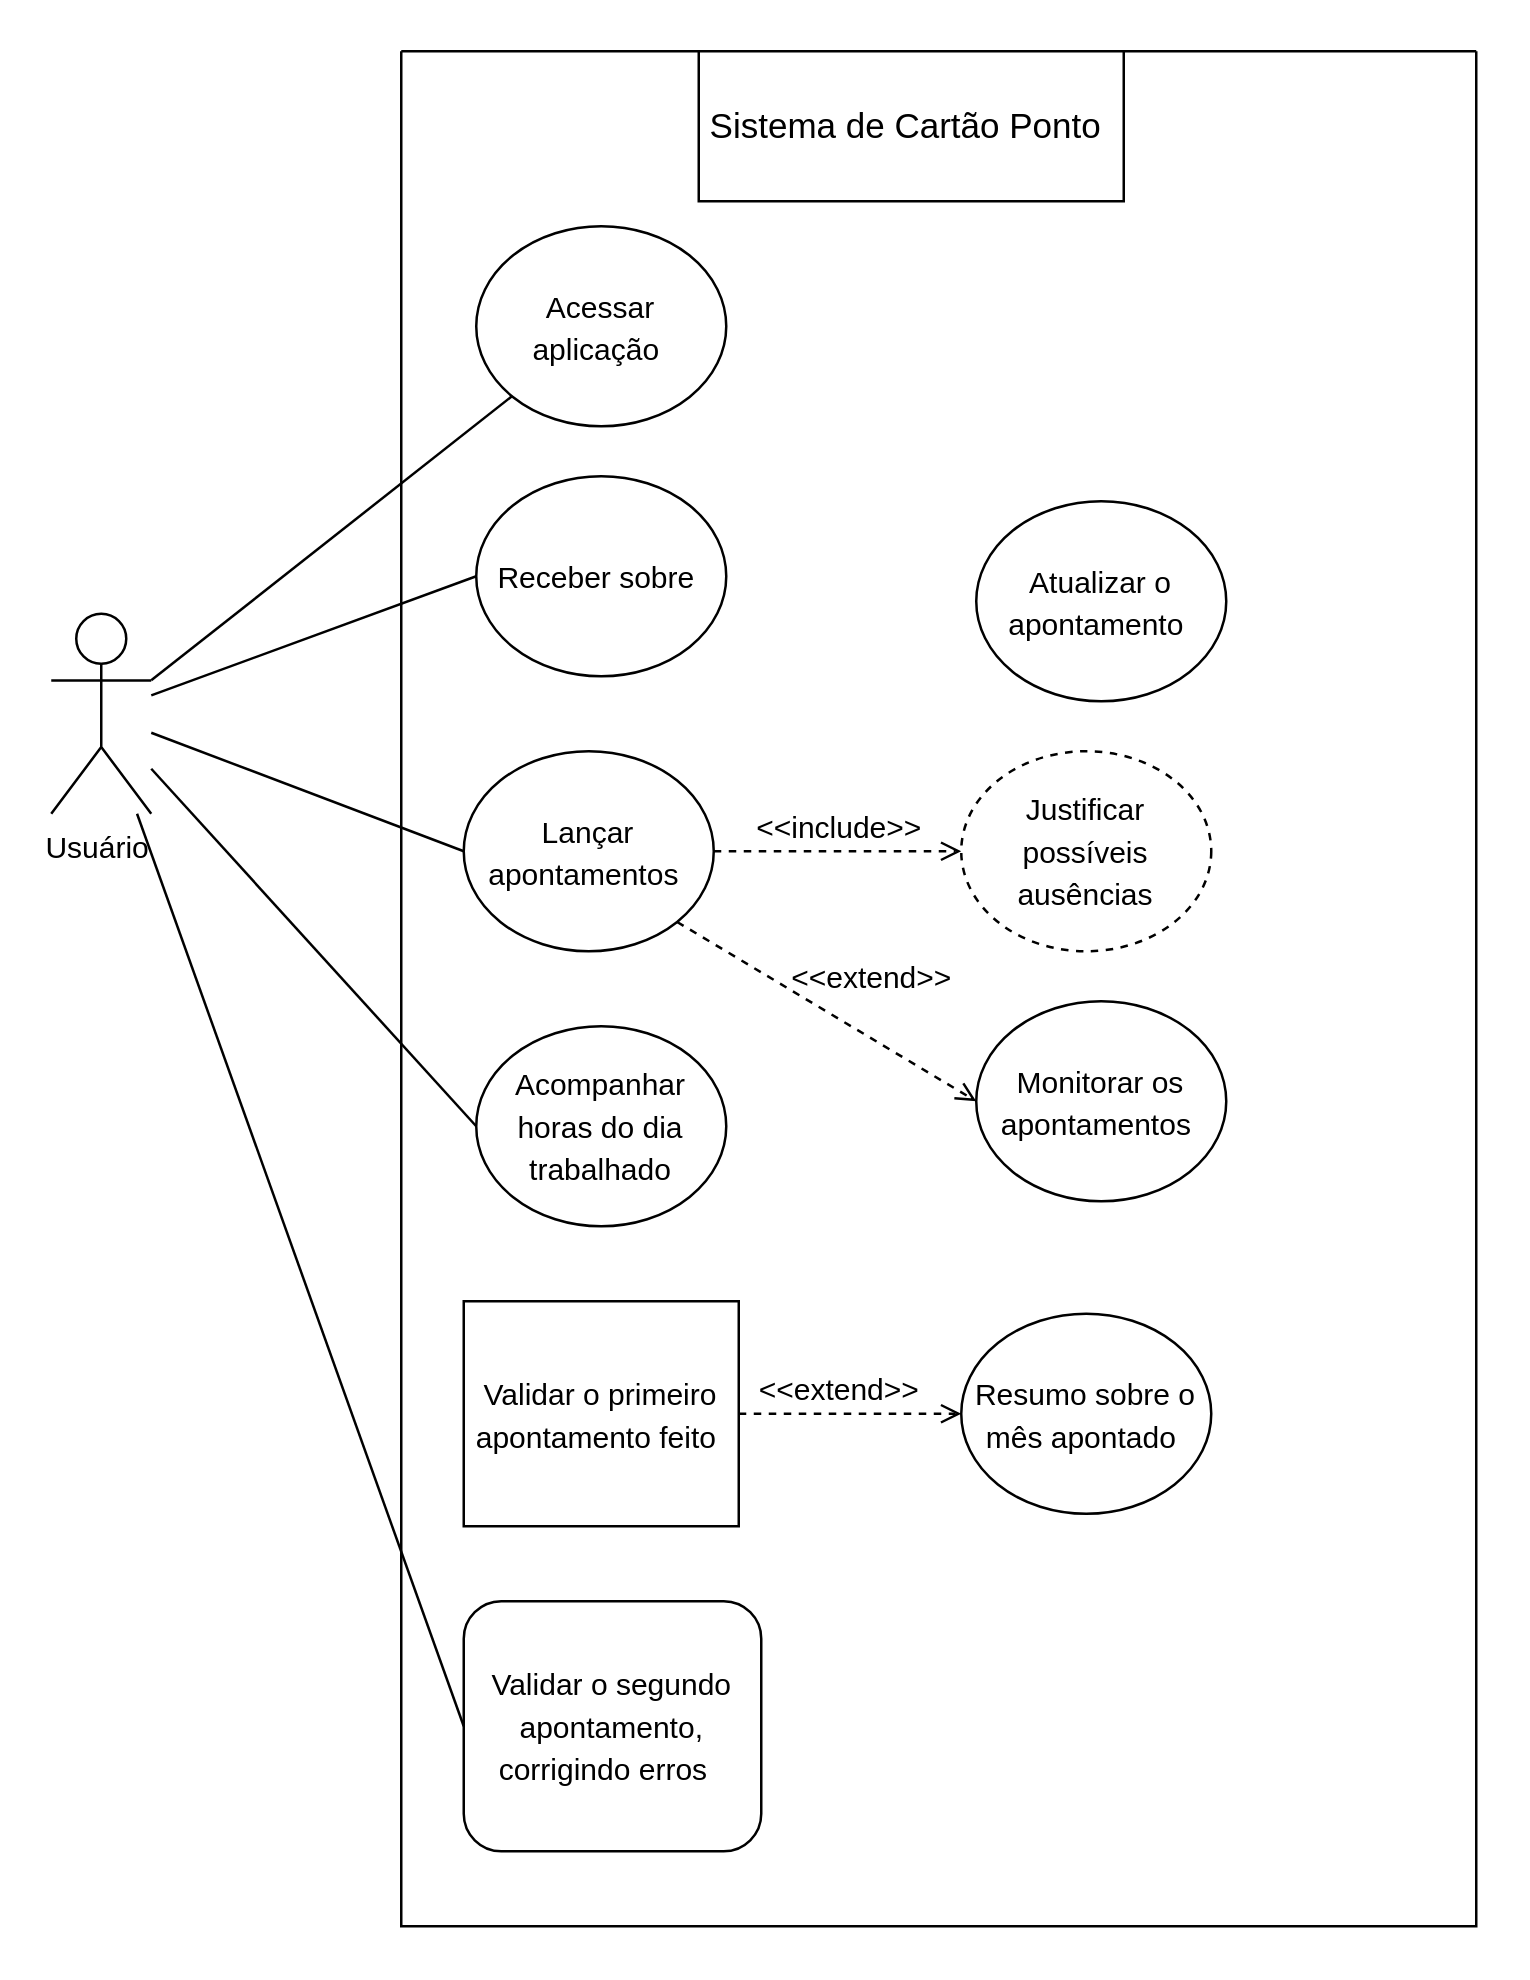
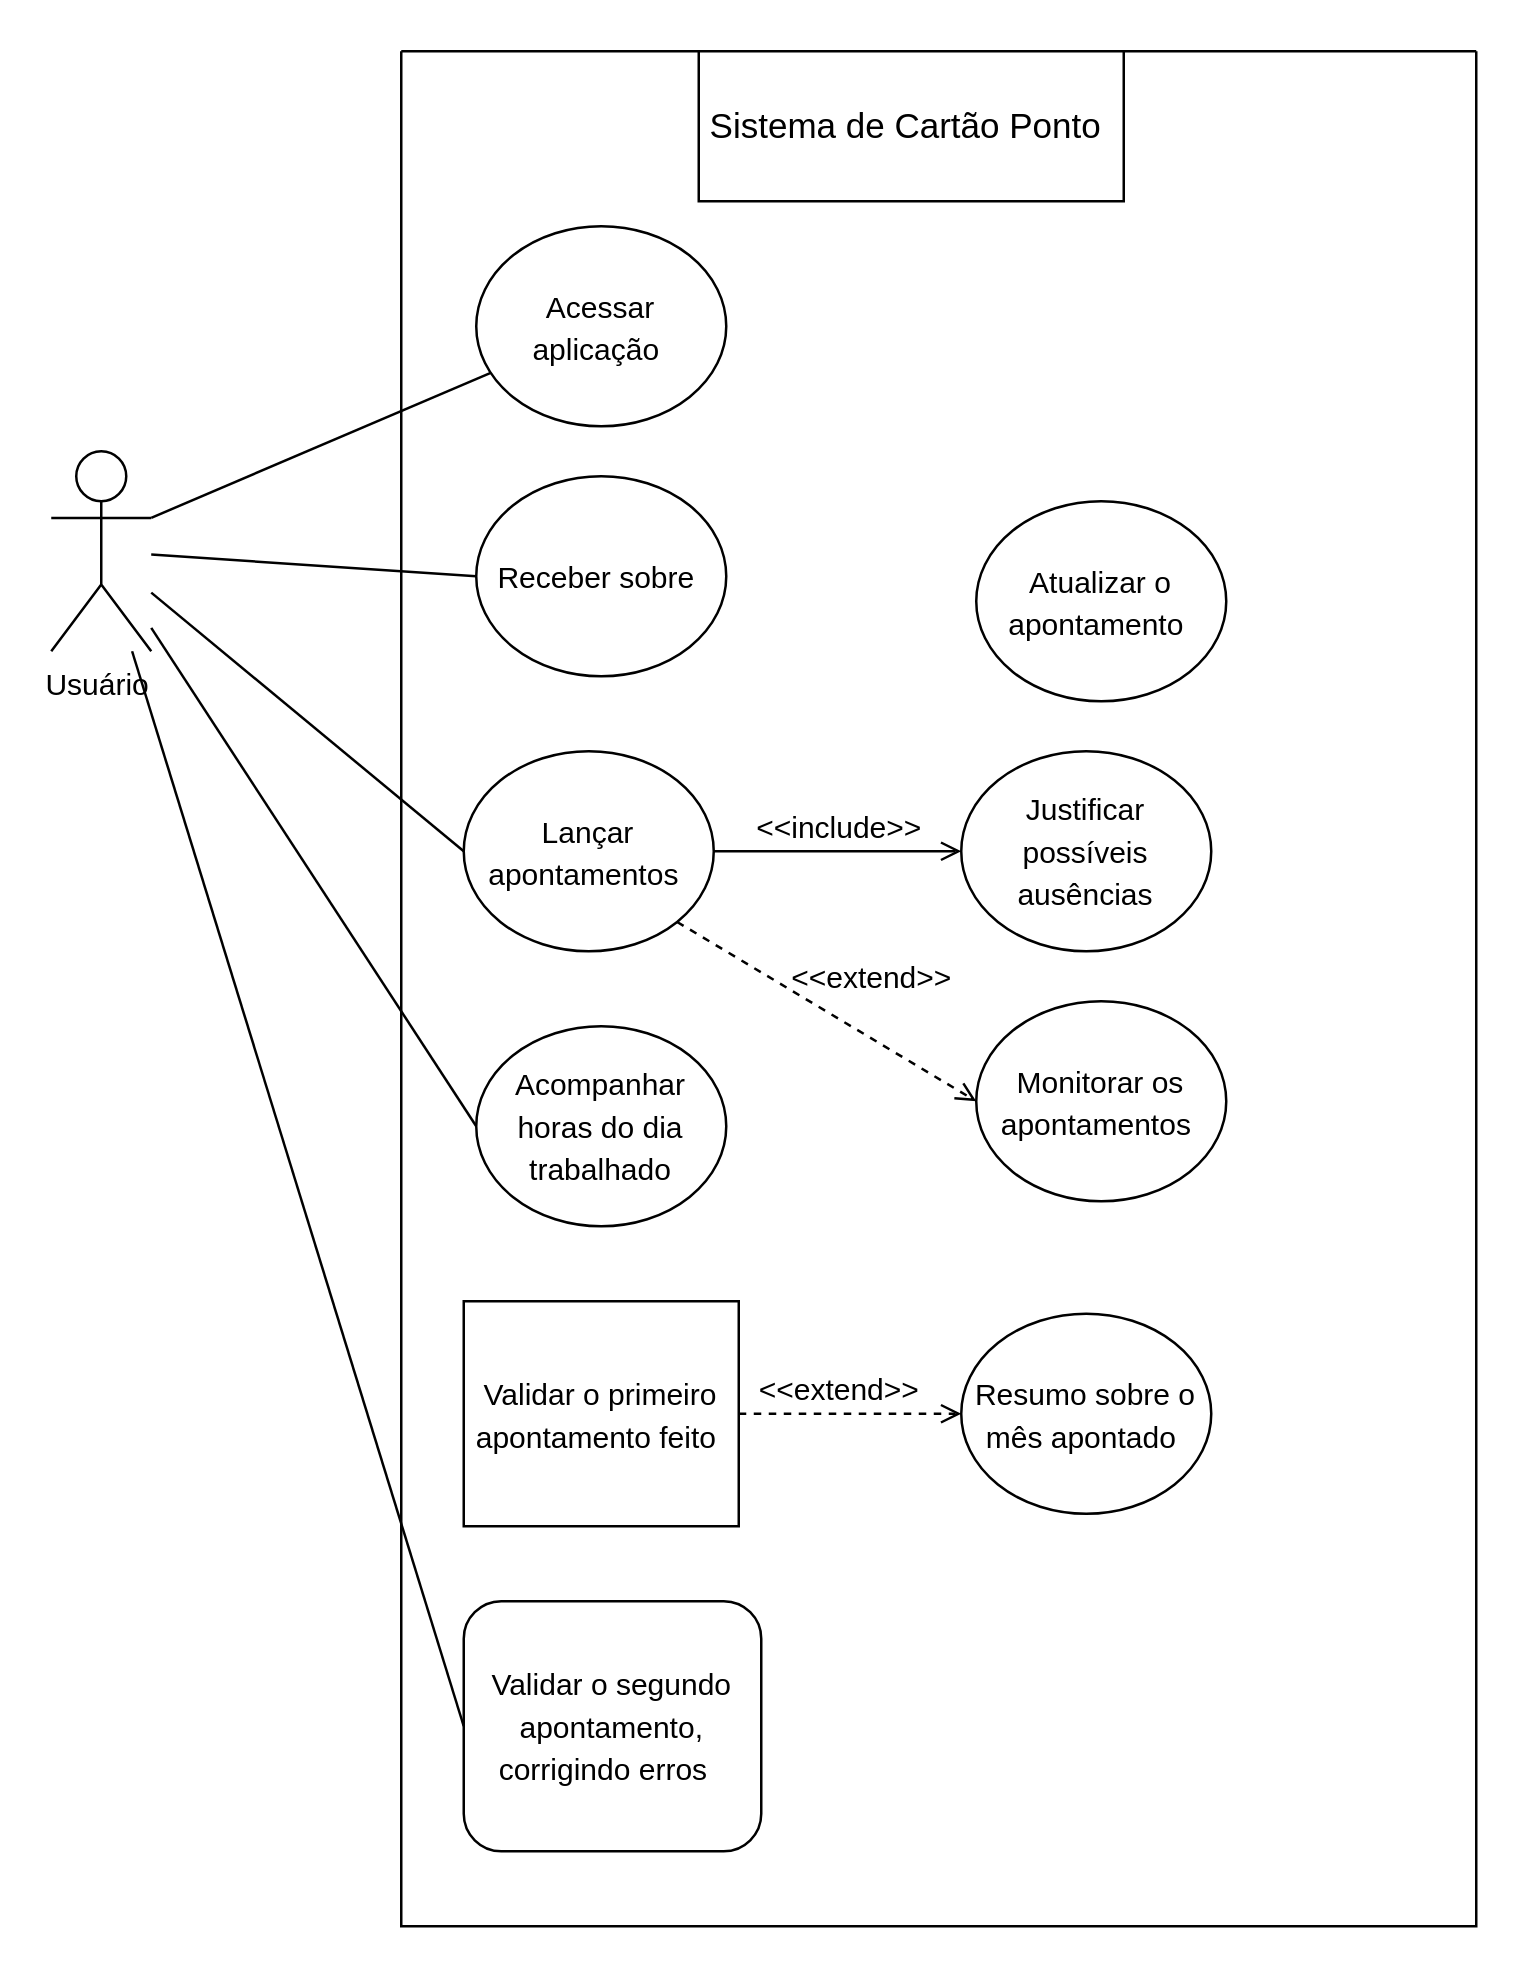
node "Usuário": moved (101, 714) -> (101, 551)
edge "Lançar apontamentos" -> "Justificar possíveis ausências": style dashed -> solid
node "Justificar possíveis ausências": style dashed -> solid
